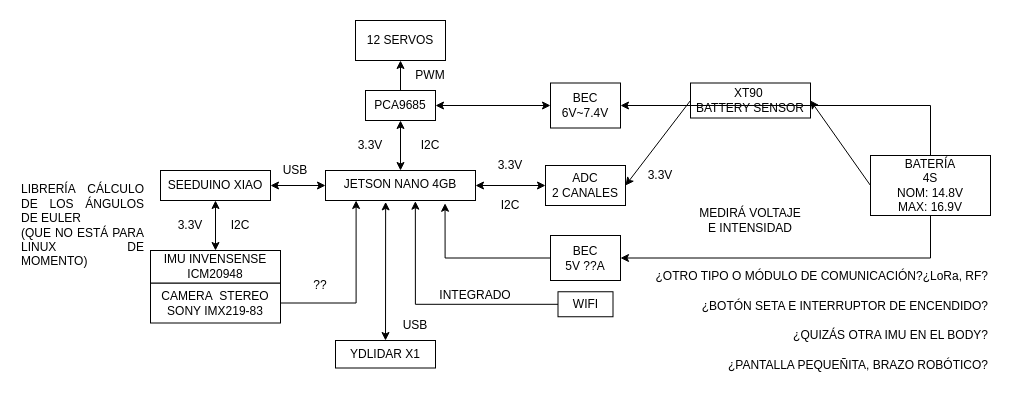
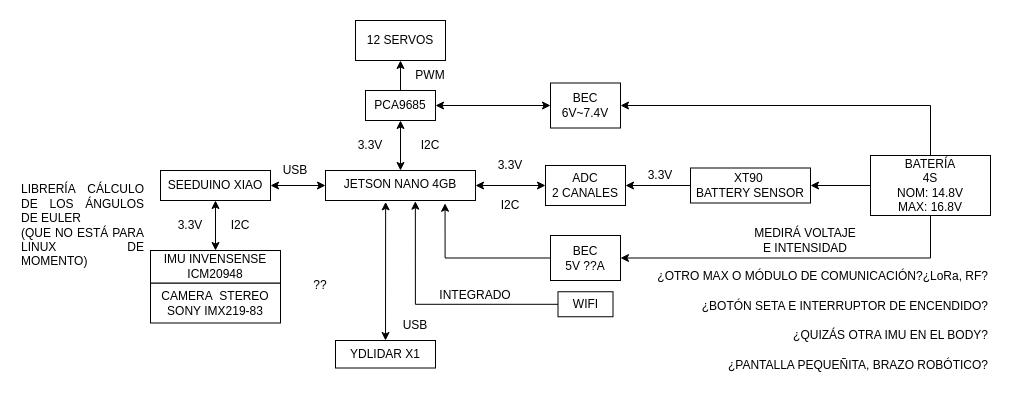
node "XT90 BATTERY SENSOR": moved (751, 101) -> (751, 186)
node "BATERÍA 4S NOM: 14.8V MAX: 16.9V": label "BATERÍA 4S NOM: 14.8V MAX: 16.9V" -> "BATERÍA 4S NOM: 14.8V MAX: 16.8V"
node "MEDIRÁ VOLTAJE E INTENSIDAD": moved (751, 221) -> (806, 241)
node "¿OTRO TIPO O MÓDULO DE COMUNICACIÓN?¿LoRa, RF?": label "¿OTRO TIPO O MÓDULO DE COMUNICACIÓN?¿LoRa, RF?" -> "¿OTRO MAX O MÓDULO DE COMUNICACIÓN?¿LoRa, RF?"
edge "CAMERA STEREO SONY IMX219-83" -> "JETSON NANO 4GB": removed
